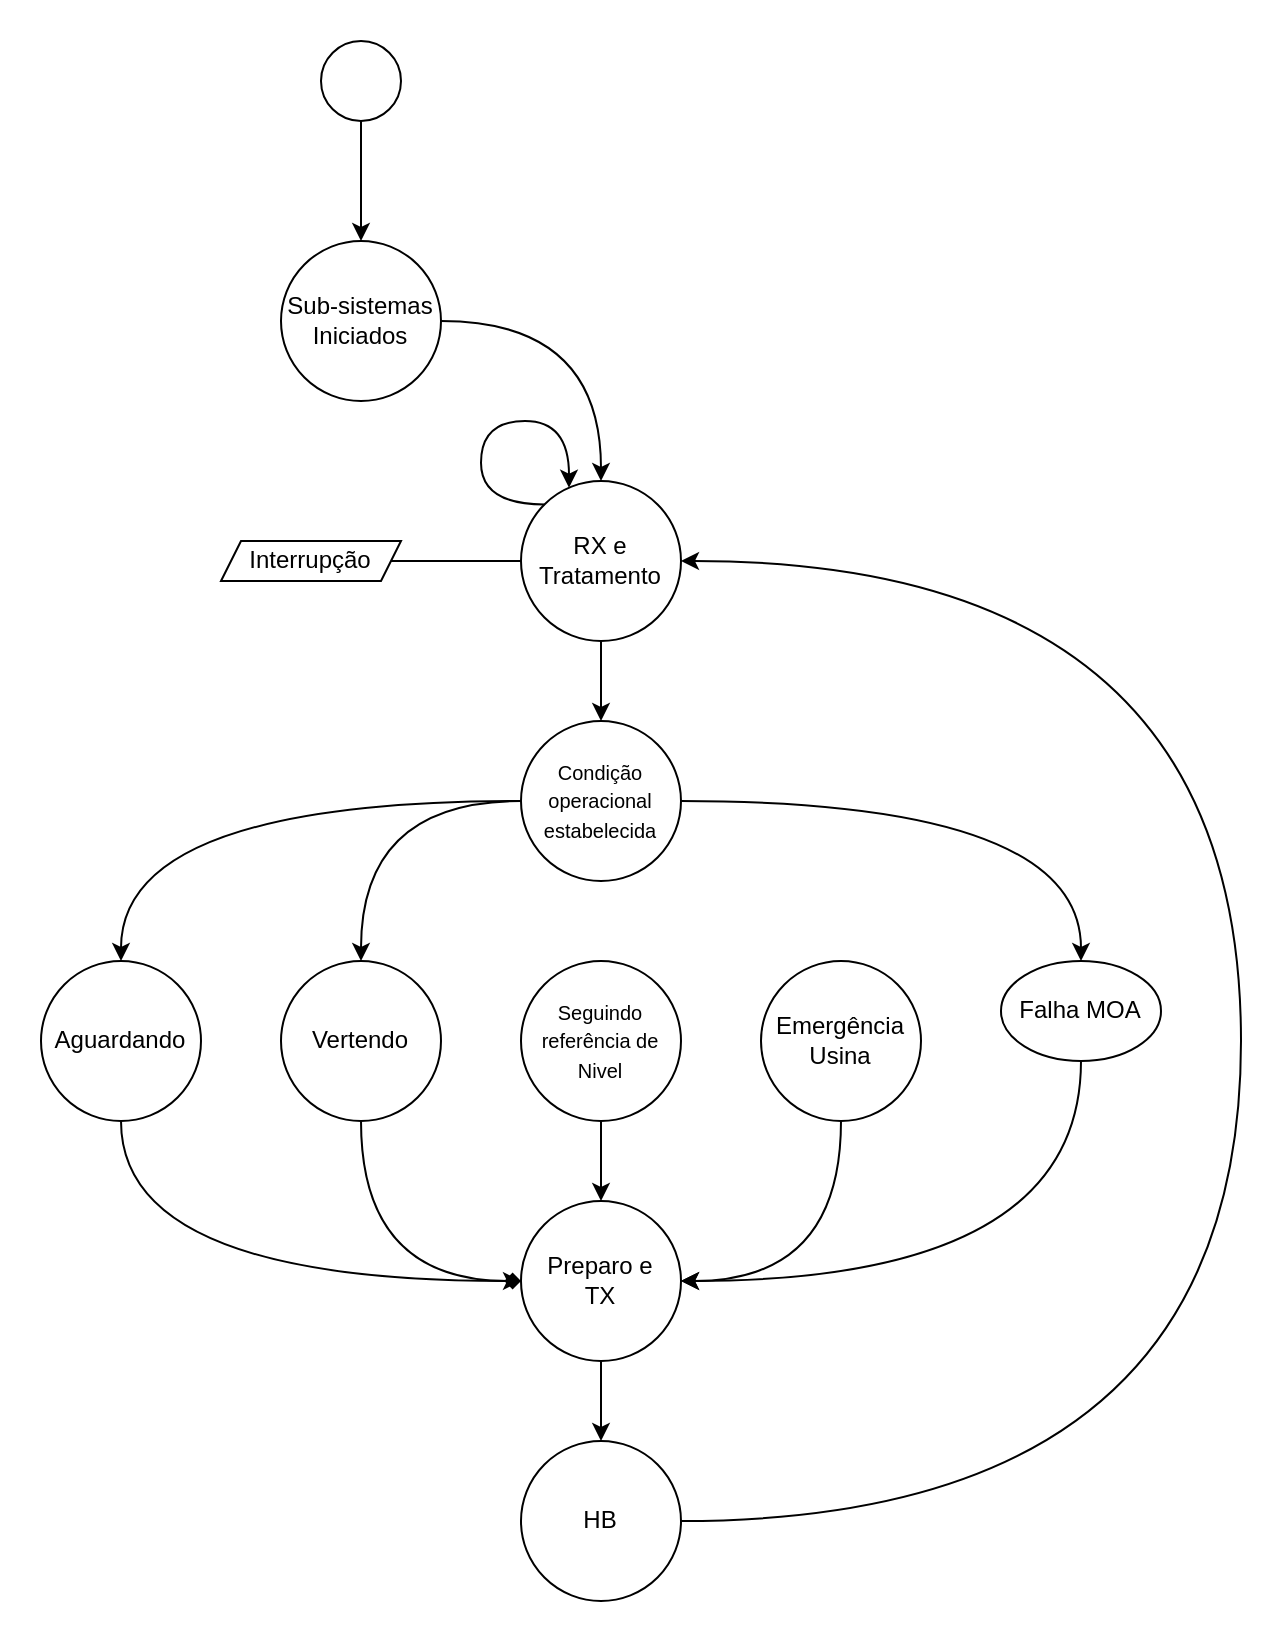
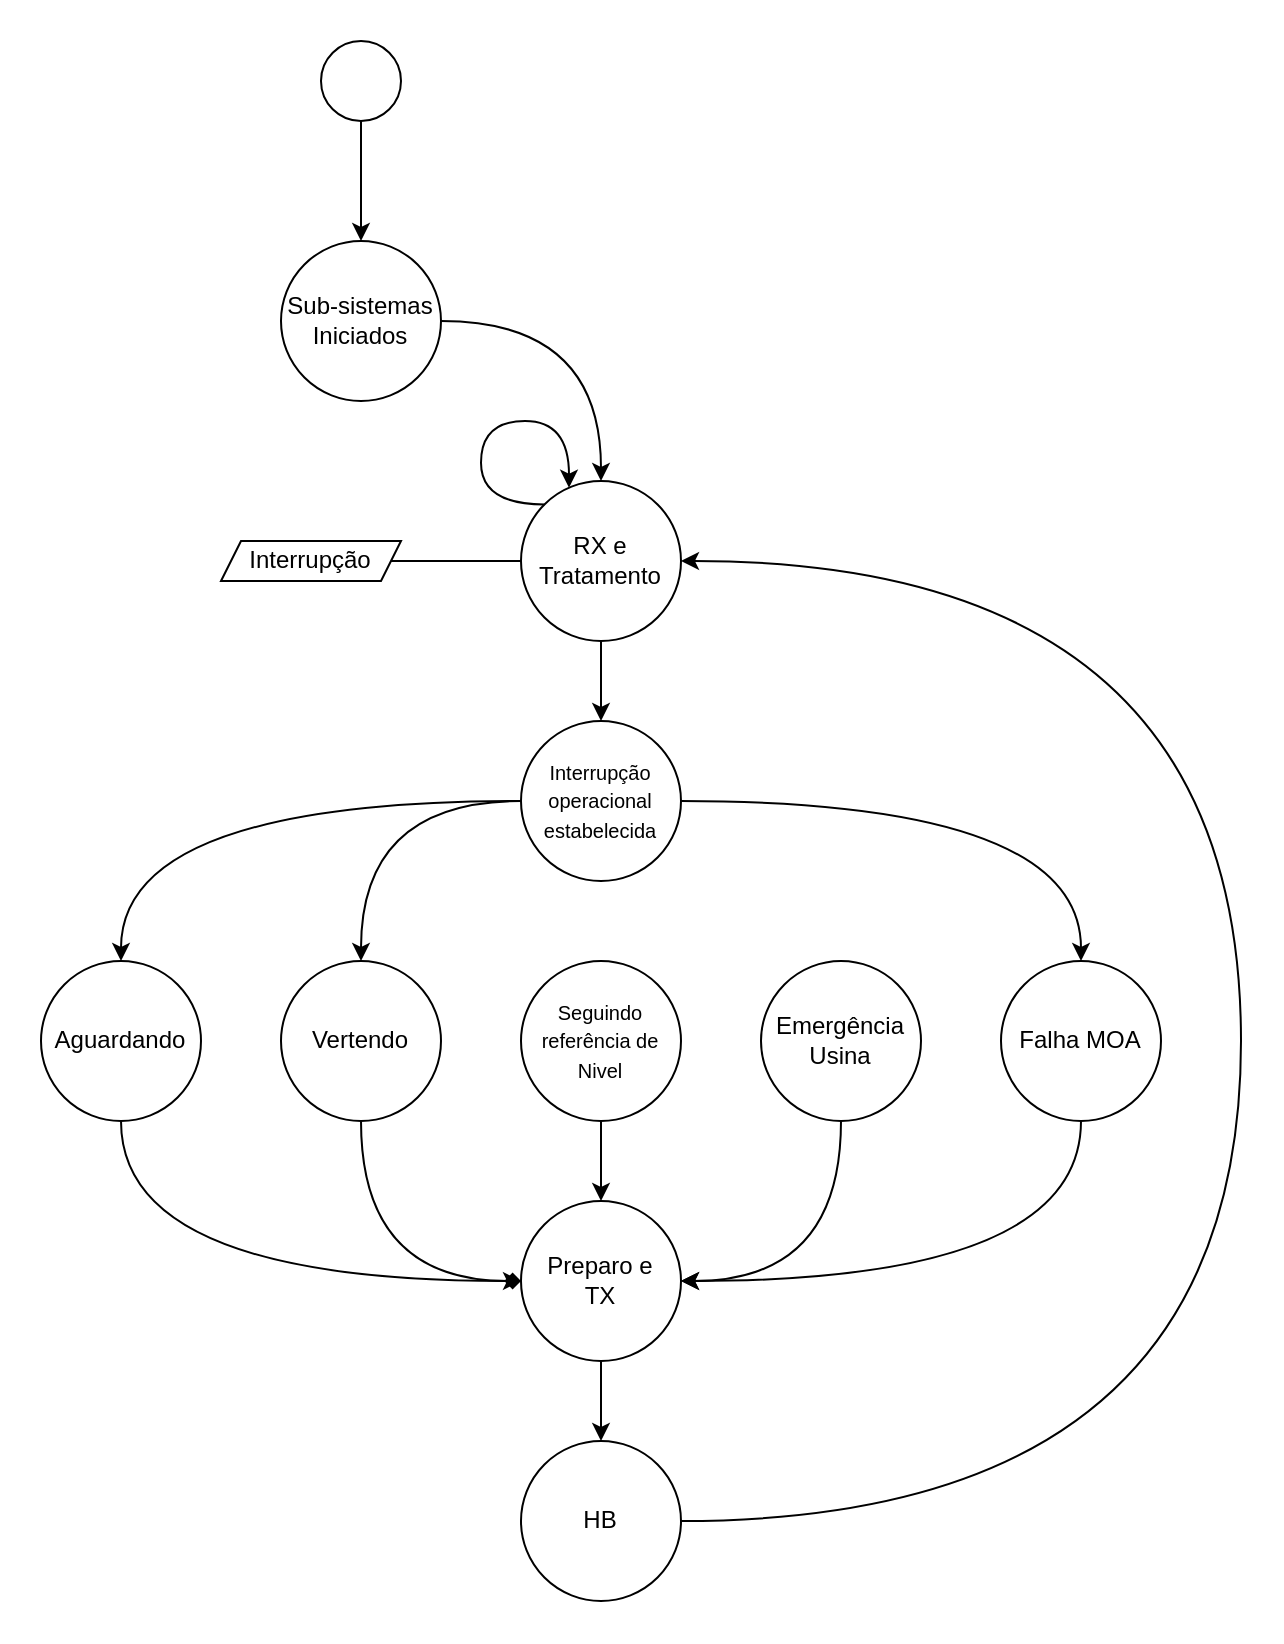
node "Condição operacional estabelecida": label "Condição operacional estabelecida" -> "Interrupção operacional estabelecida"
node "Falha MOA": size 160x100 -> 160x160
